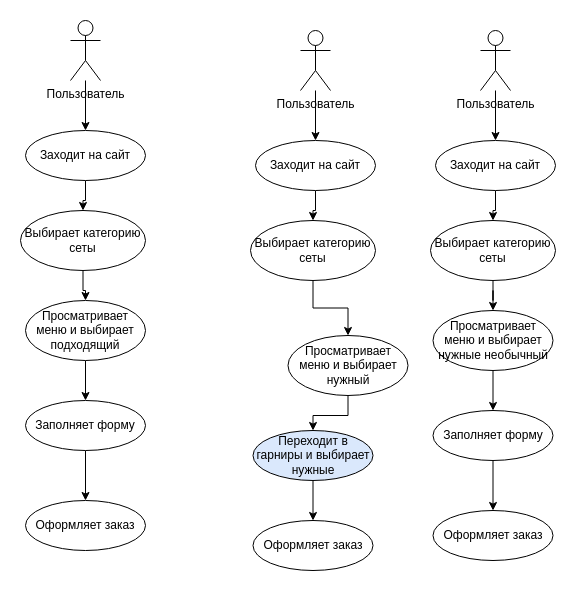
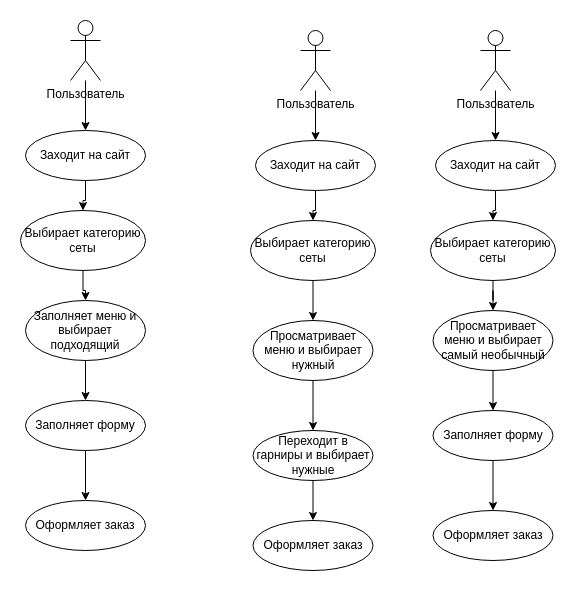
node "Просматривает меню и выбирает подходящий": label "Просматривает меню и выбирает подходящий" -> "Заполняет меню и выбирает подходящий"
node "Просматривает меню и выбирает нужные необычный": label "Просматривает меню и выбирает нужные необычный" -> "Просматривает меню и выбирает самый необычный"
node "Просматривает меню и выбирает нужный": moved (348, 366) -> (313, 351)
node "Переходит в гарниры и выбирает нужные": fillcolor #dae8fc -> #ffffff
